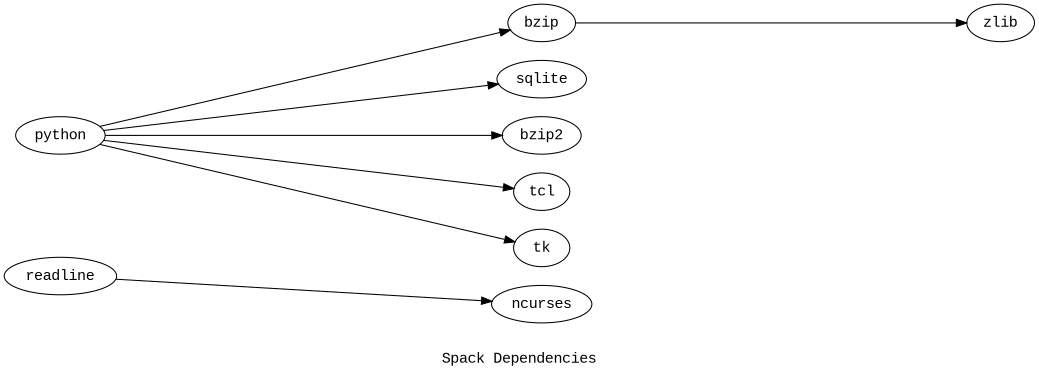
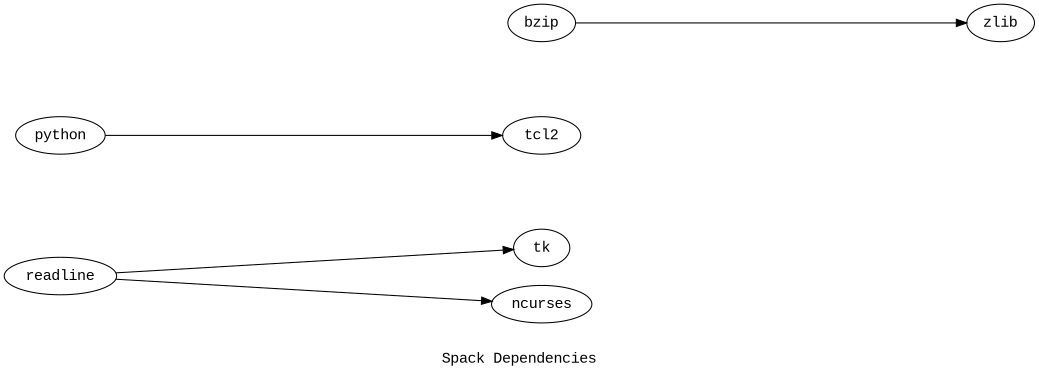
edge "python" -> "bzip": removed
node "sqlite": removed
node "bzip2": label "bzip2" -> "tcl2"
edge "python" -> "tk": now "readline" -> "tk"
node "tcl": removed
